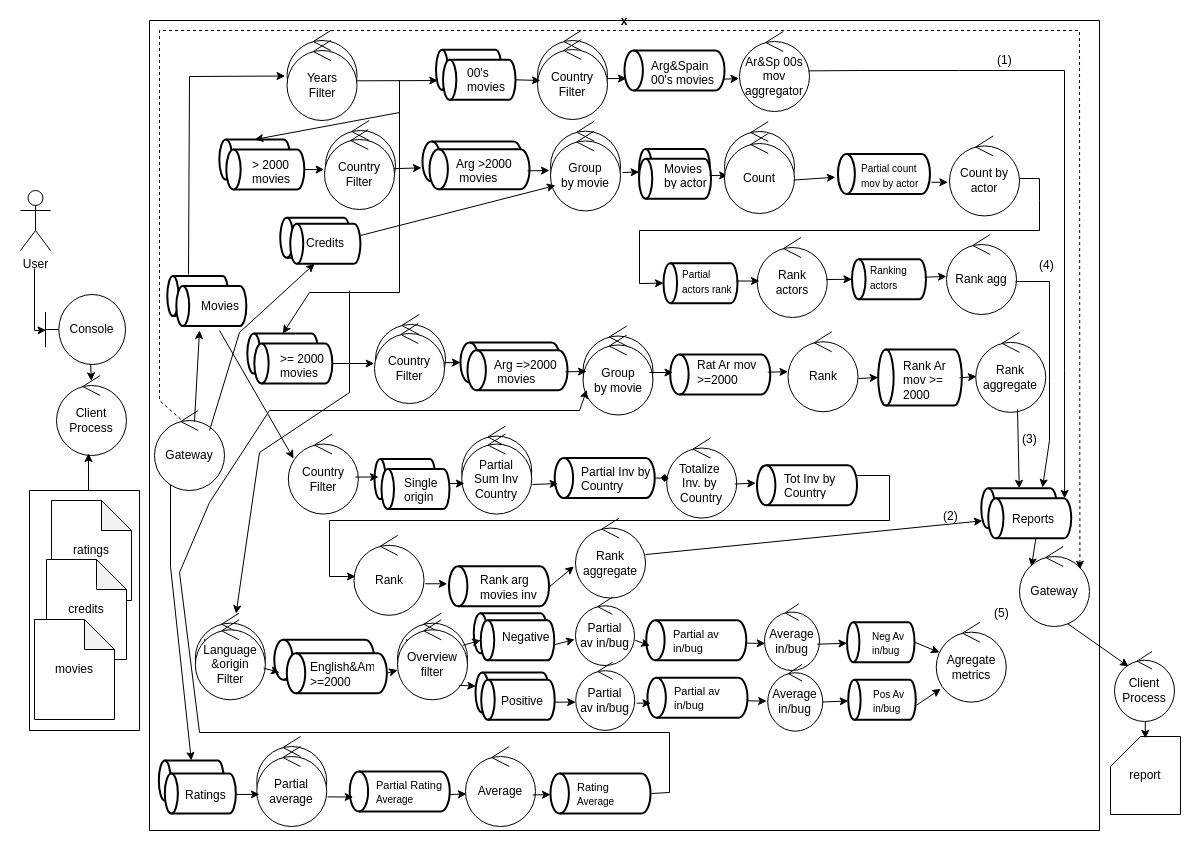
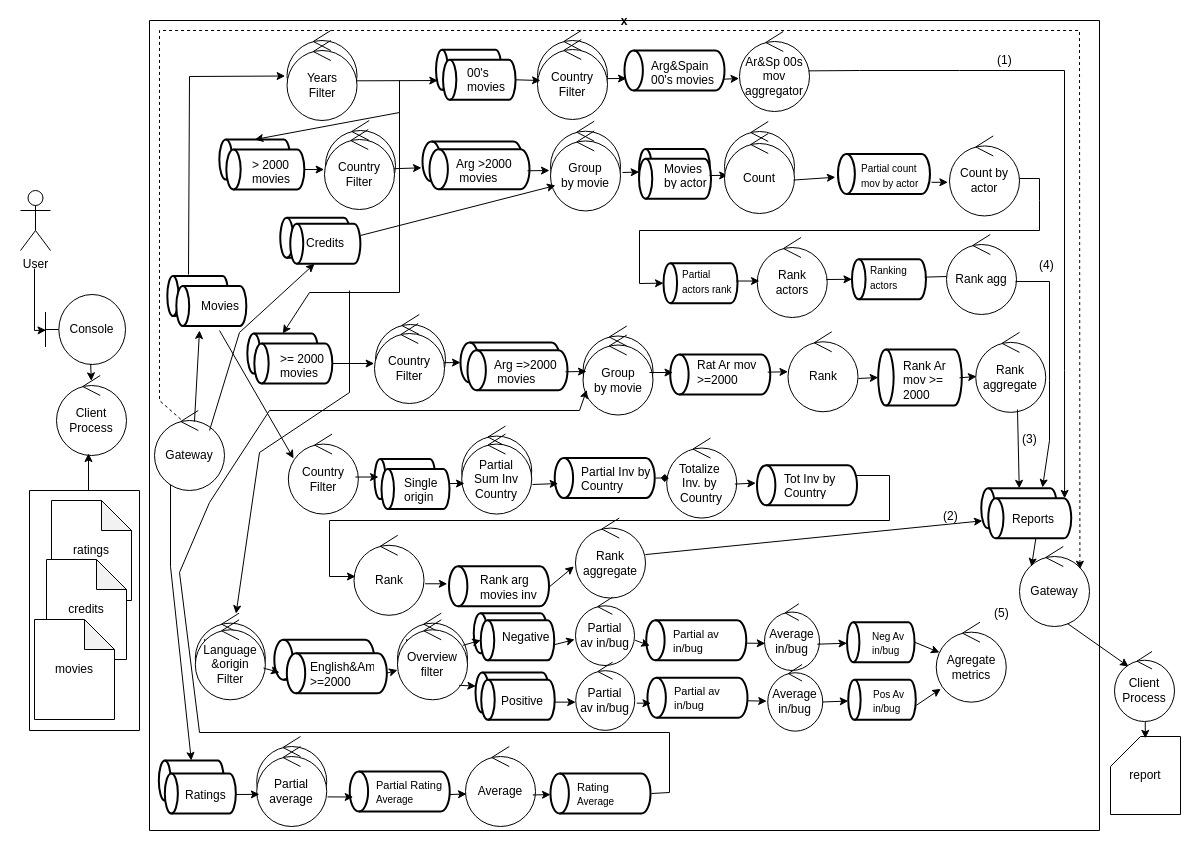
edge "Ranking actors" -> "Rank agg": arrowhead classic -> none
